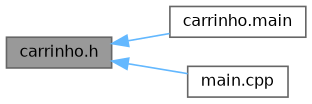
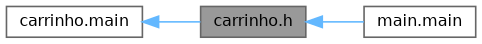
edge "carrinho.main" -> "carrinho.h": reversed
node "main.cpp": label "main.cpp" -> "main.main"
